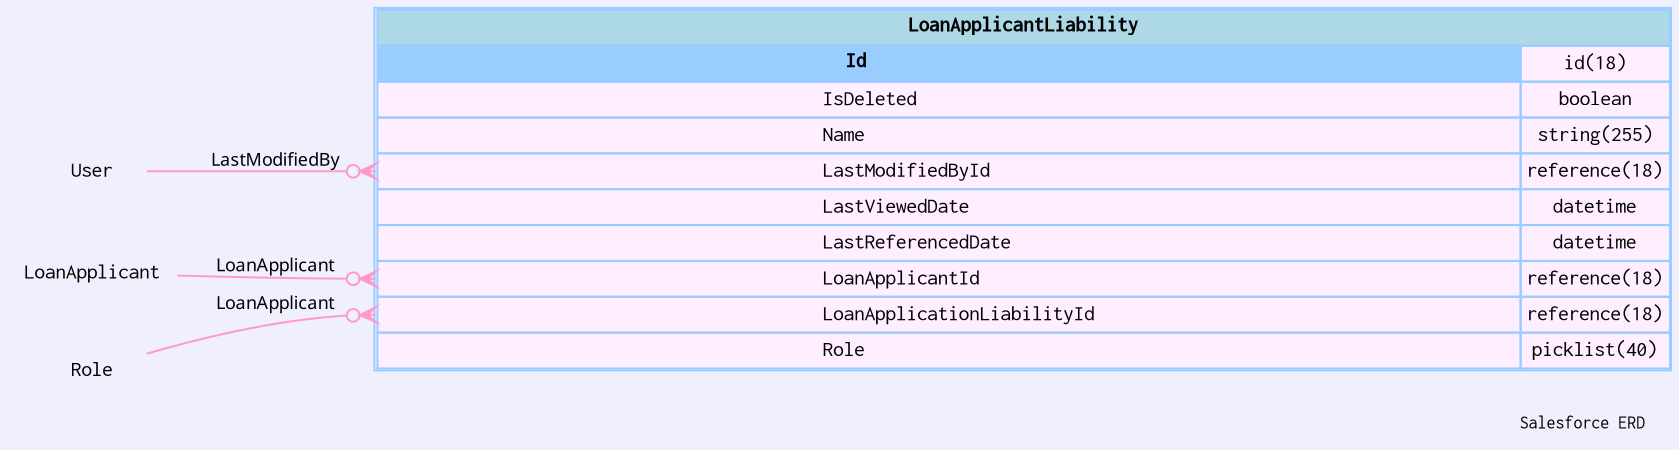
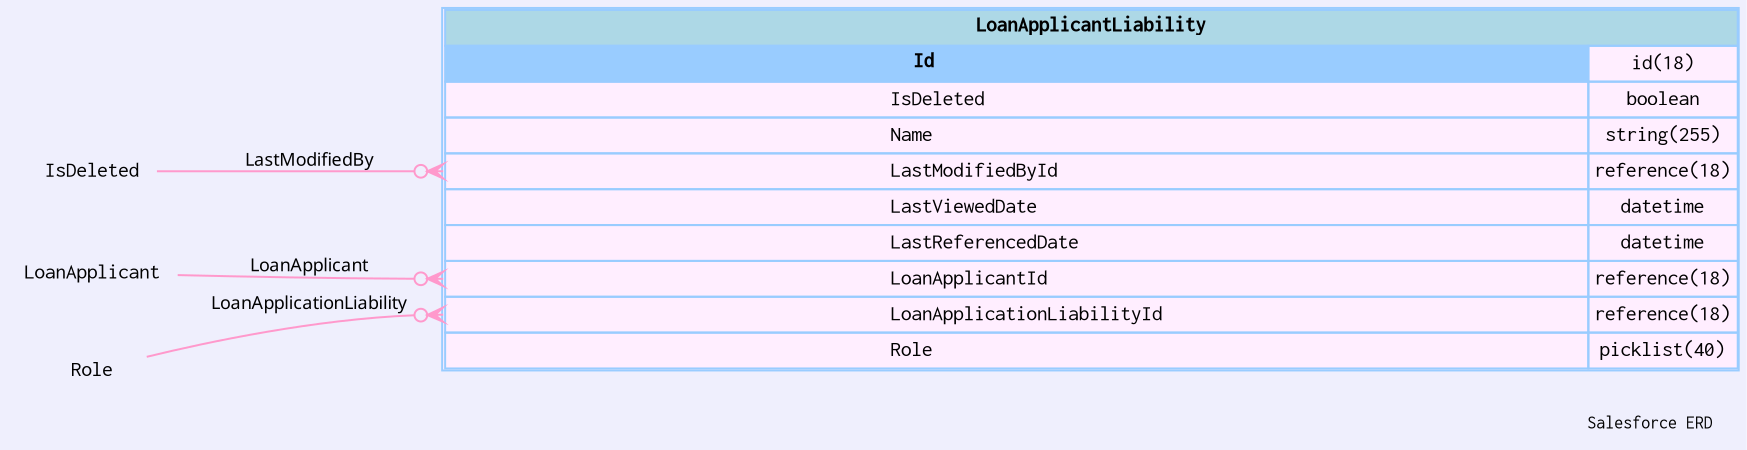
node "User": label "User" -> "IsDeleted"
edge "Role" -> "LoanApplicantLiability": label "LoanApplicant" -> "LoanApplicationLiability"
